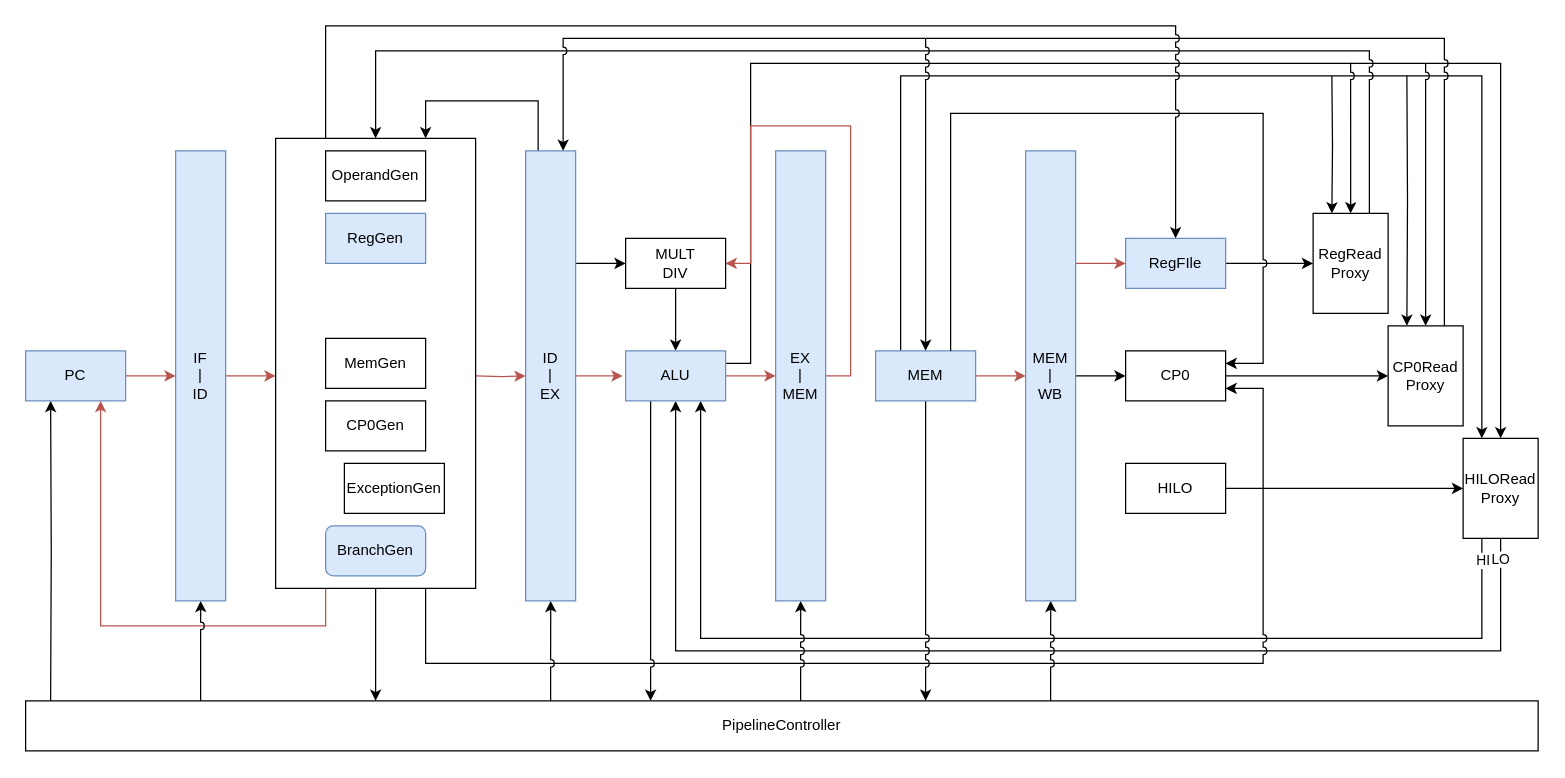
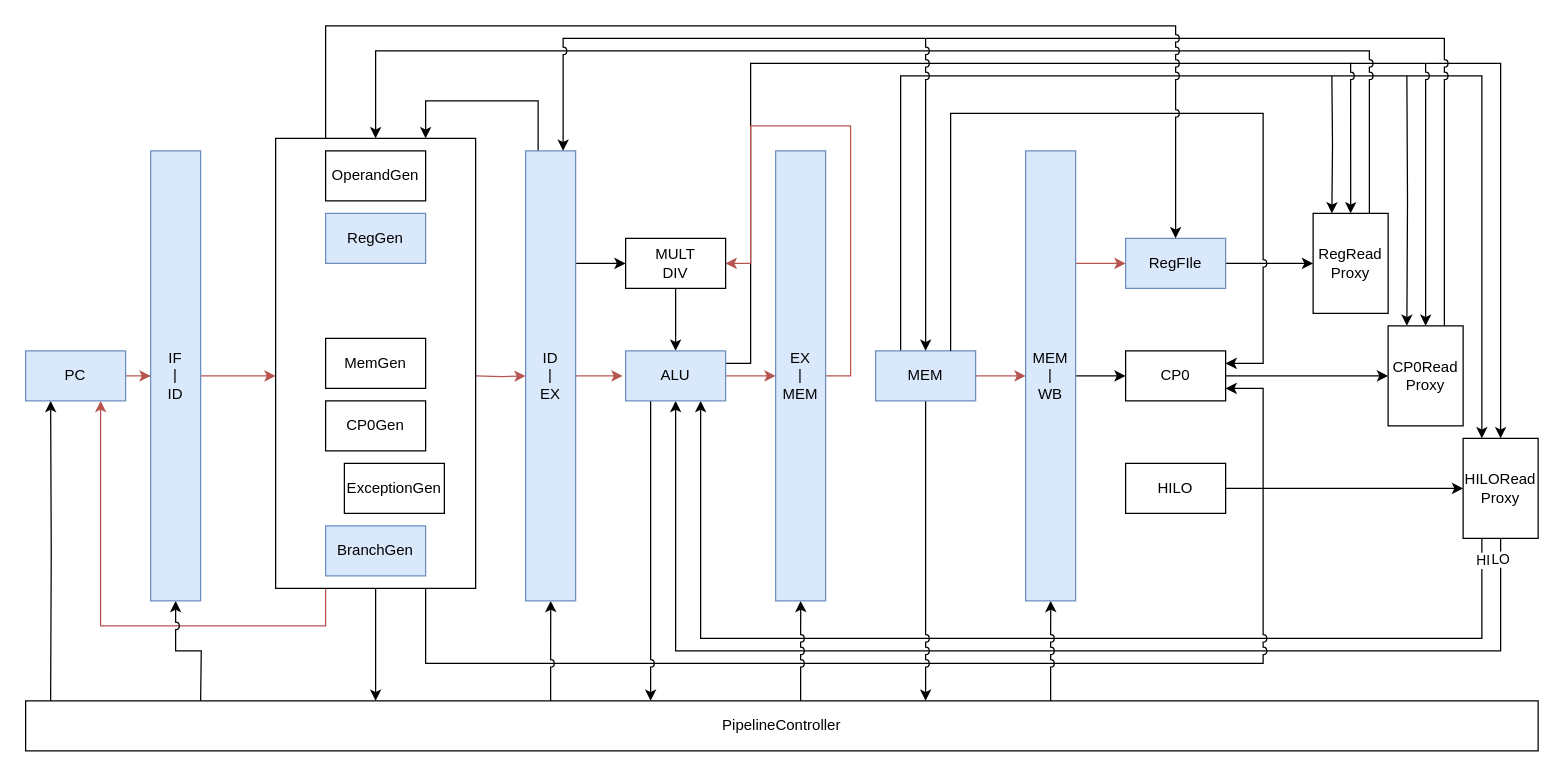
node "IF | ID": moved (201, 376) -> (176, 376)
node "BranchGen": shape rounded rectangle -> rectangle
